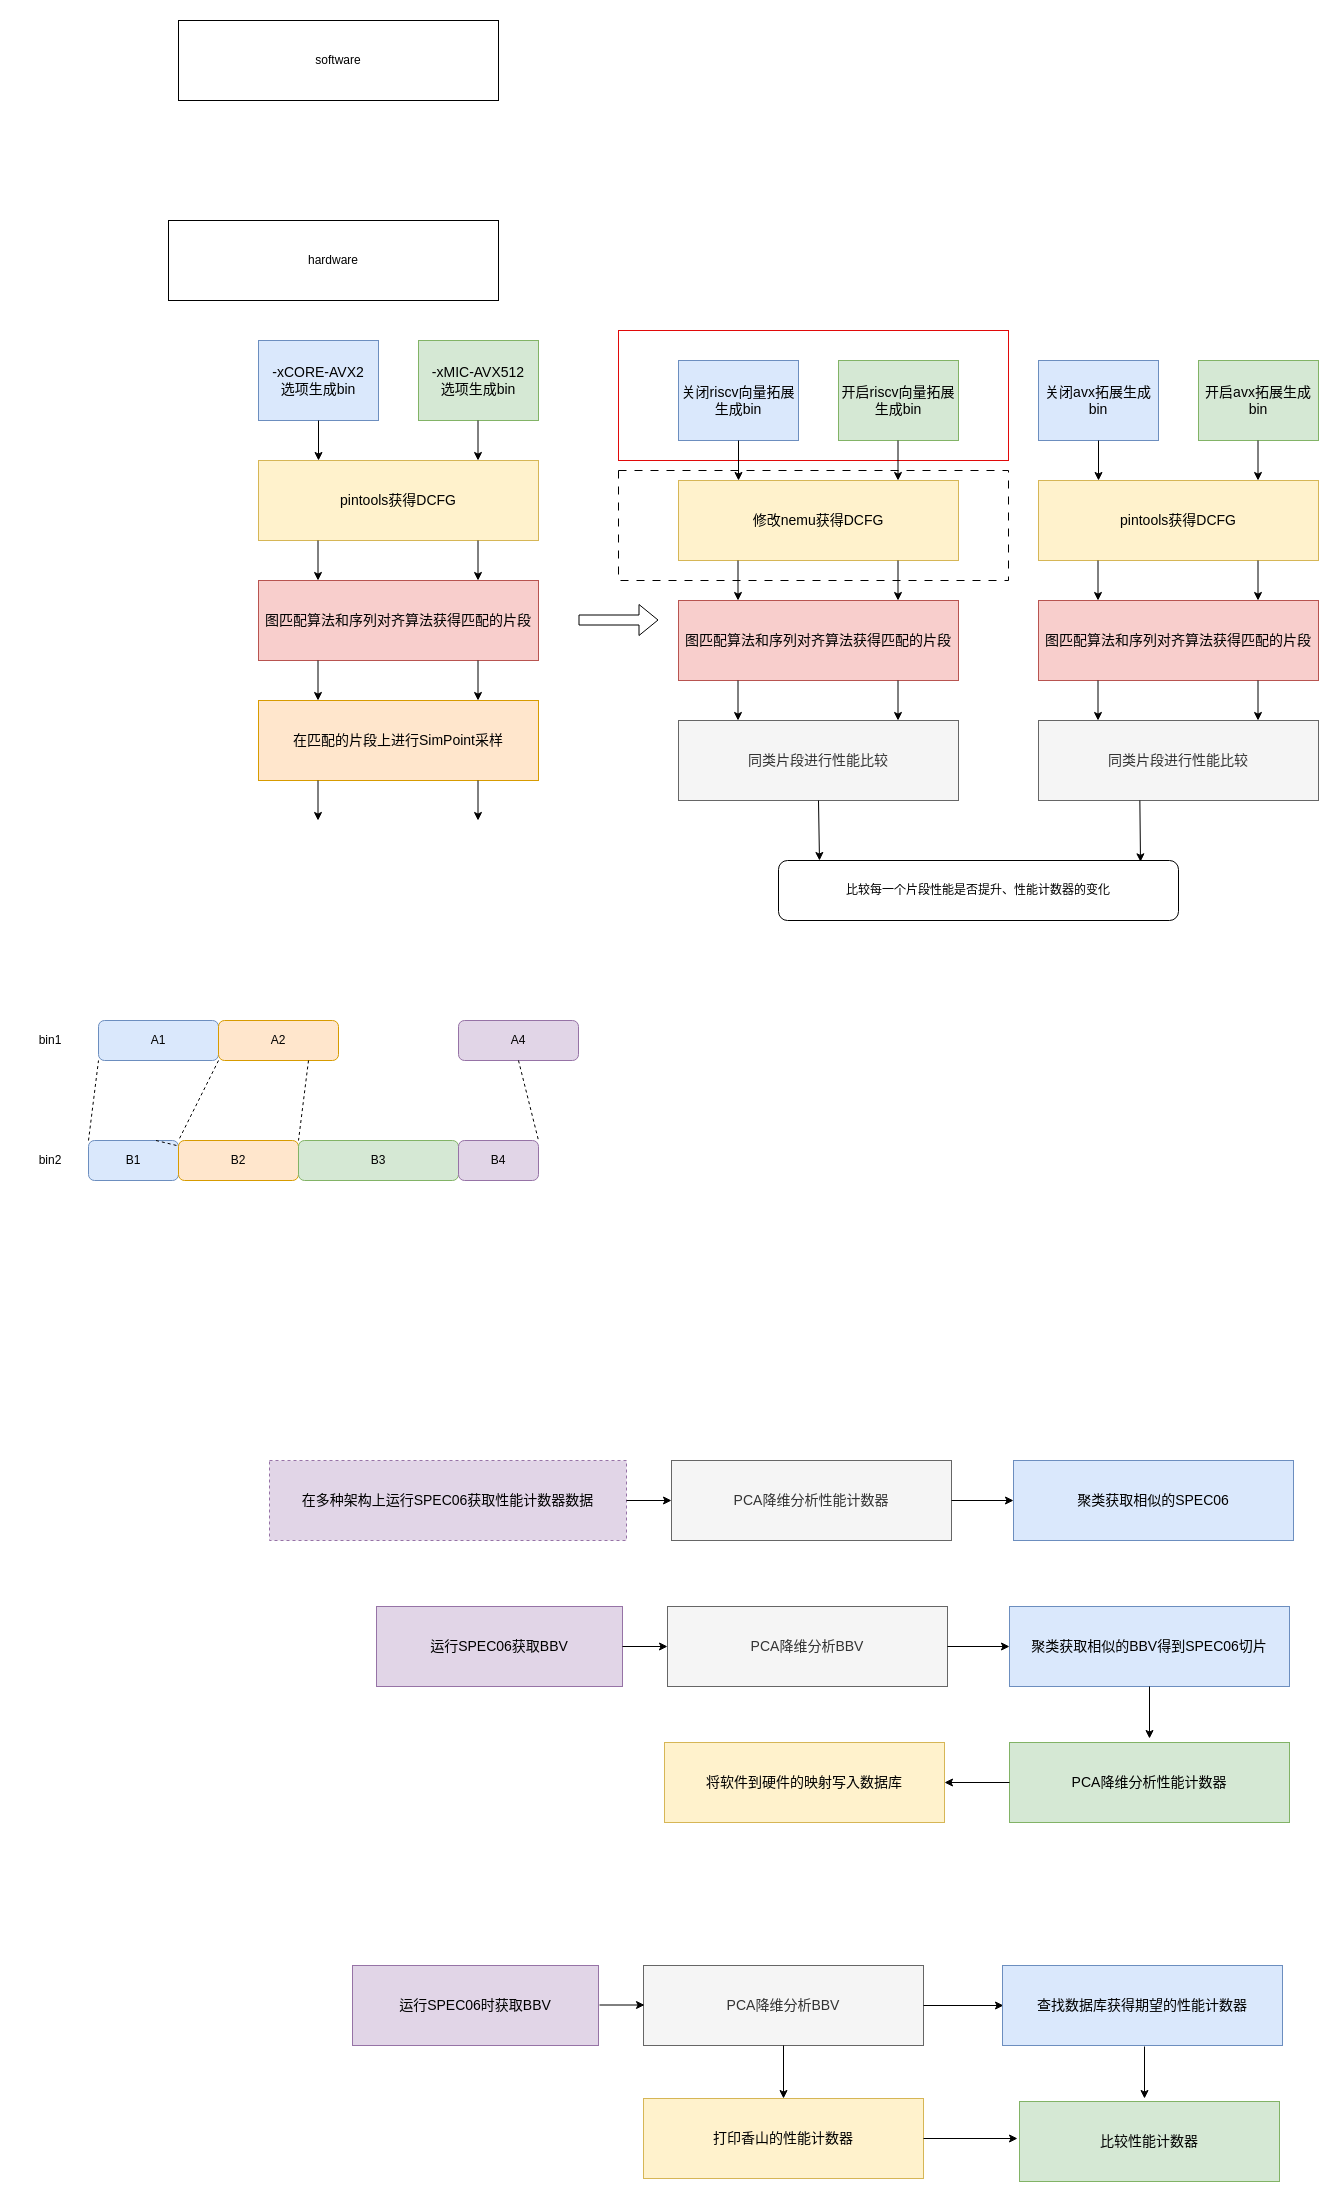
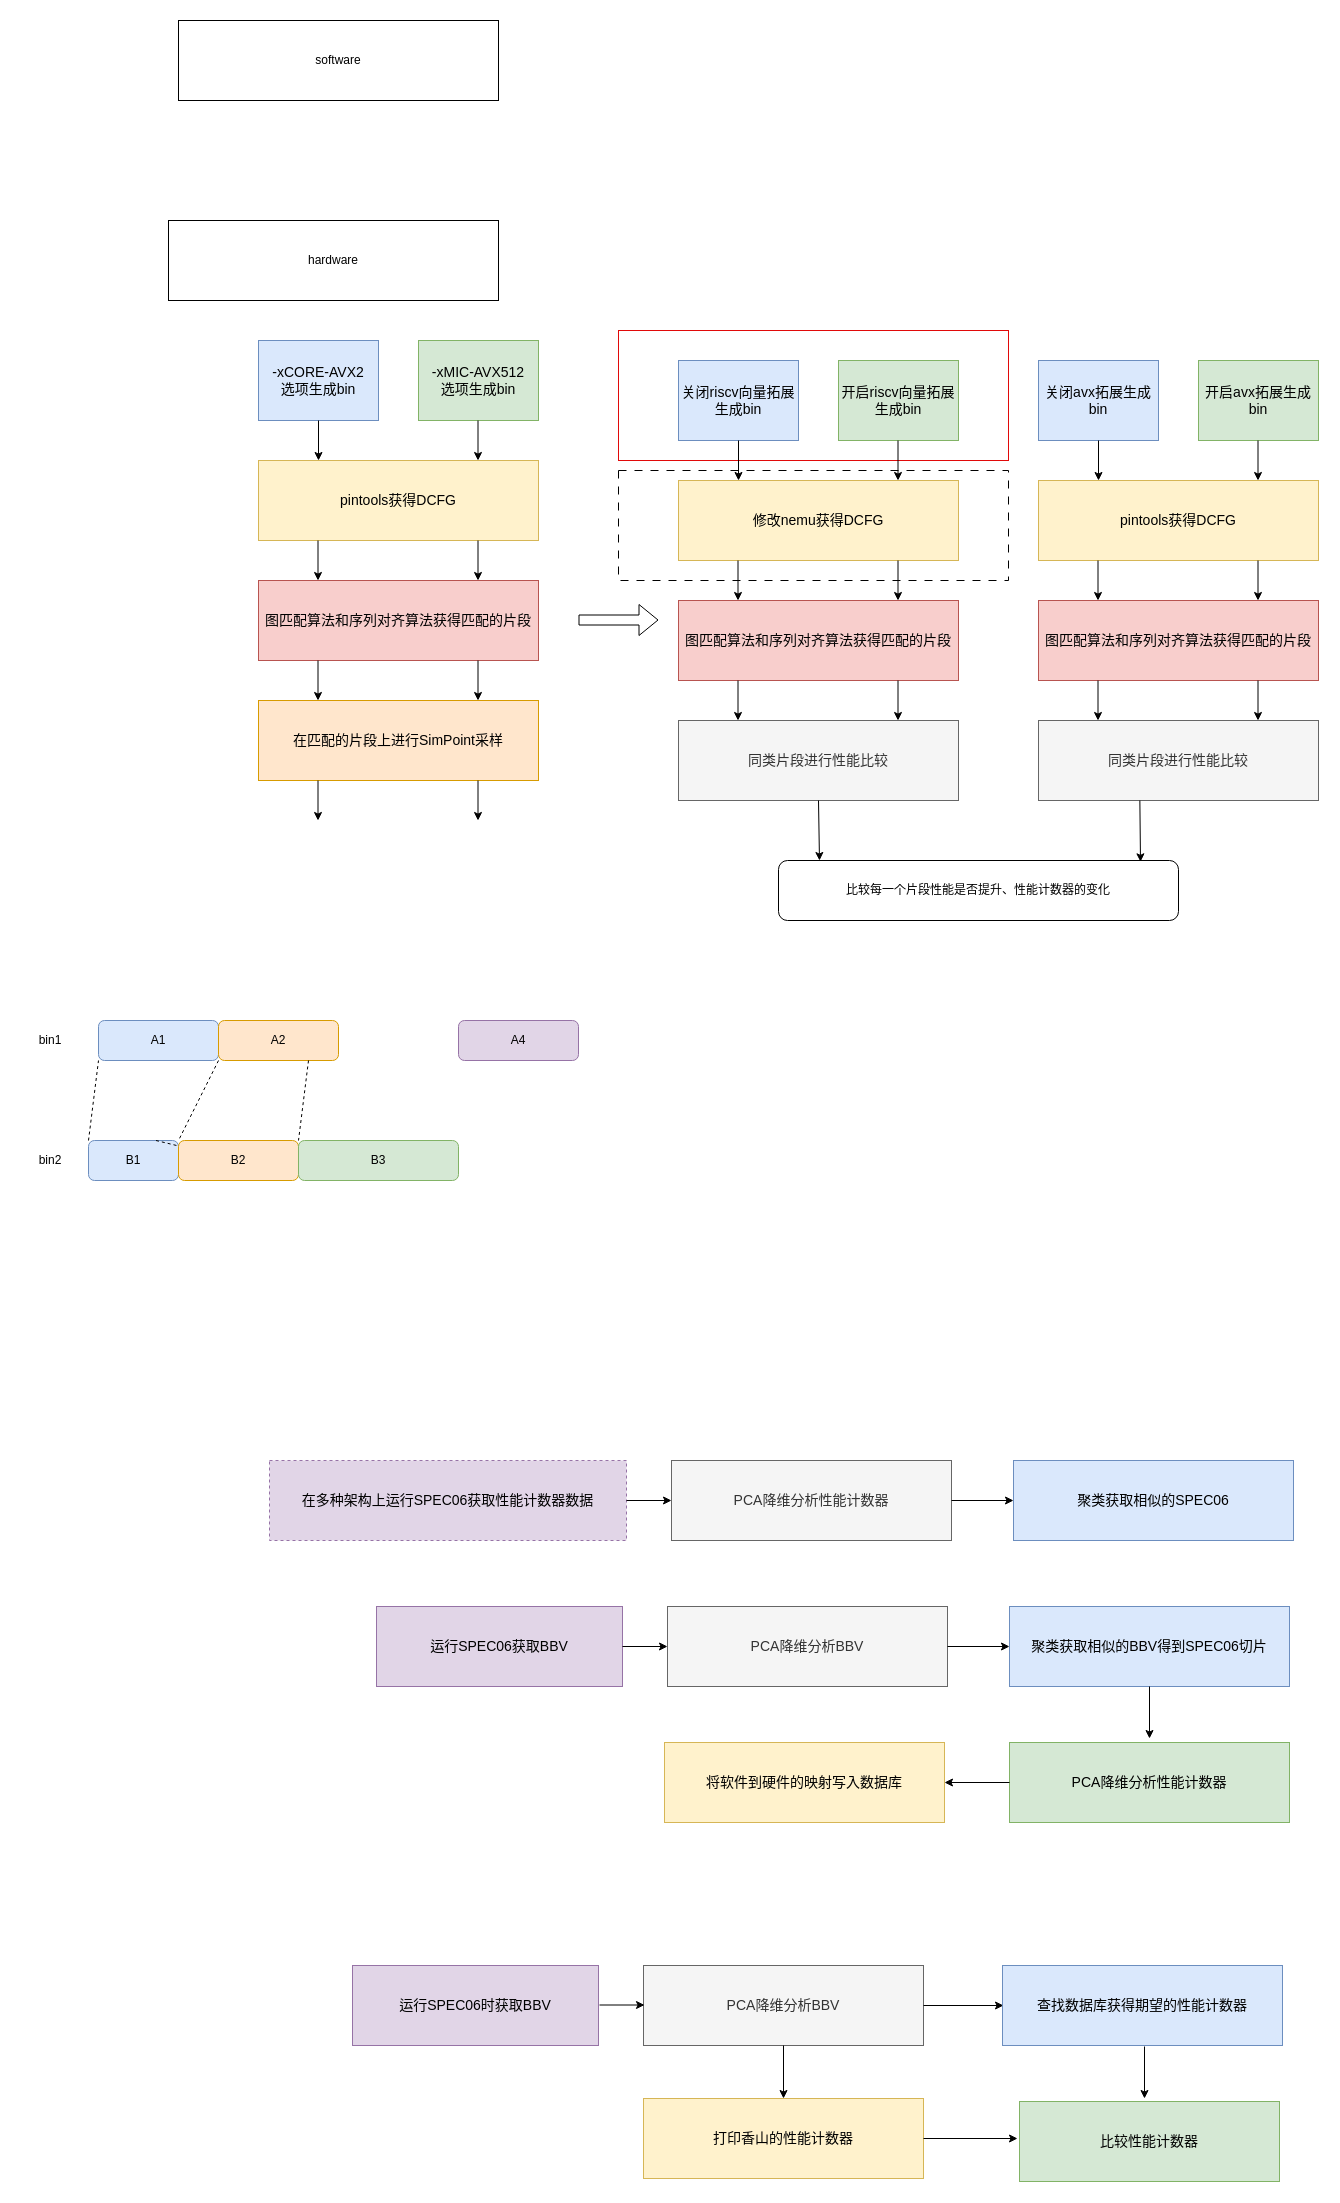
edge "A4" -- "B4": removed
node "B4": removed
